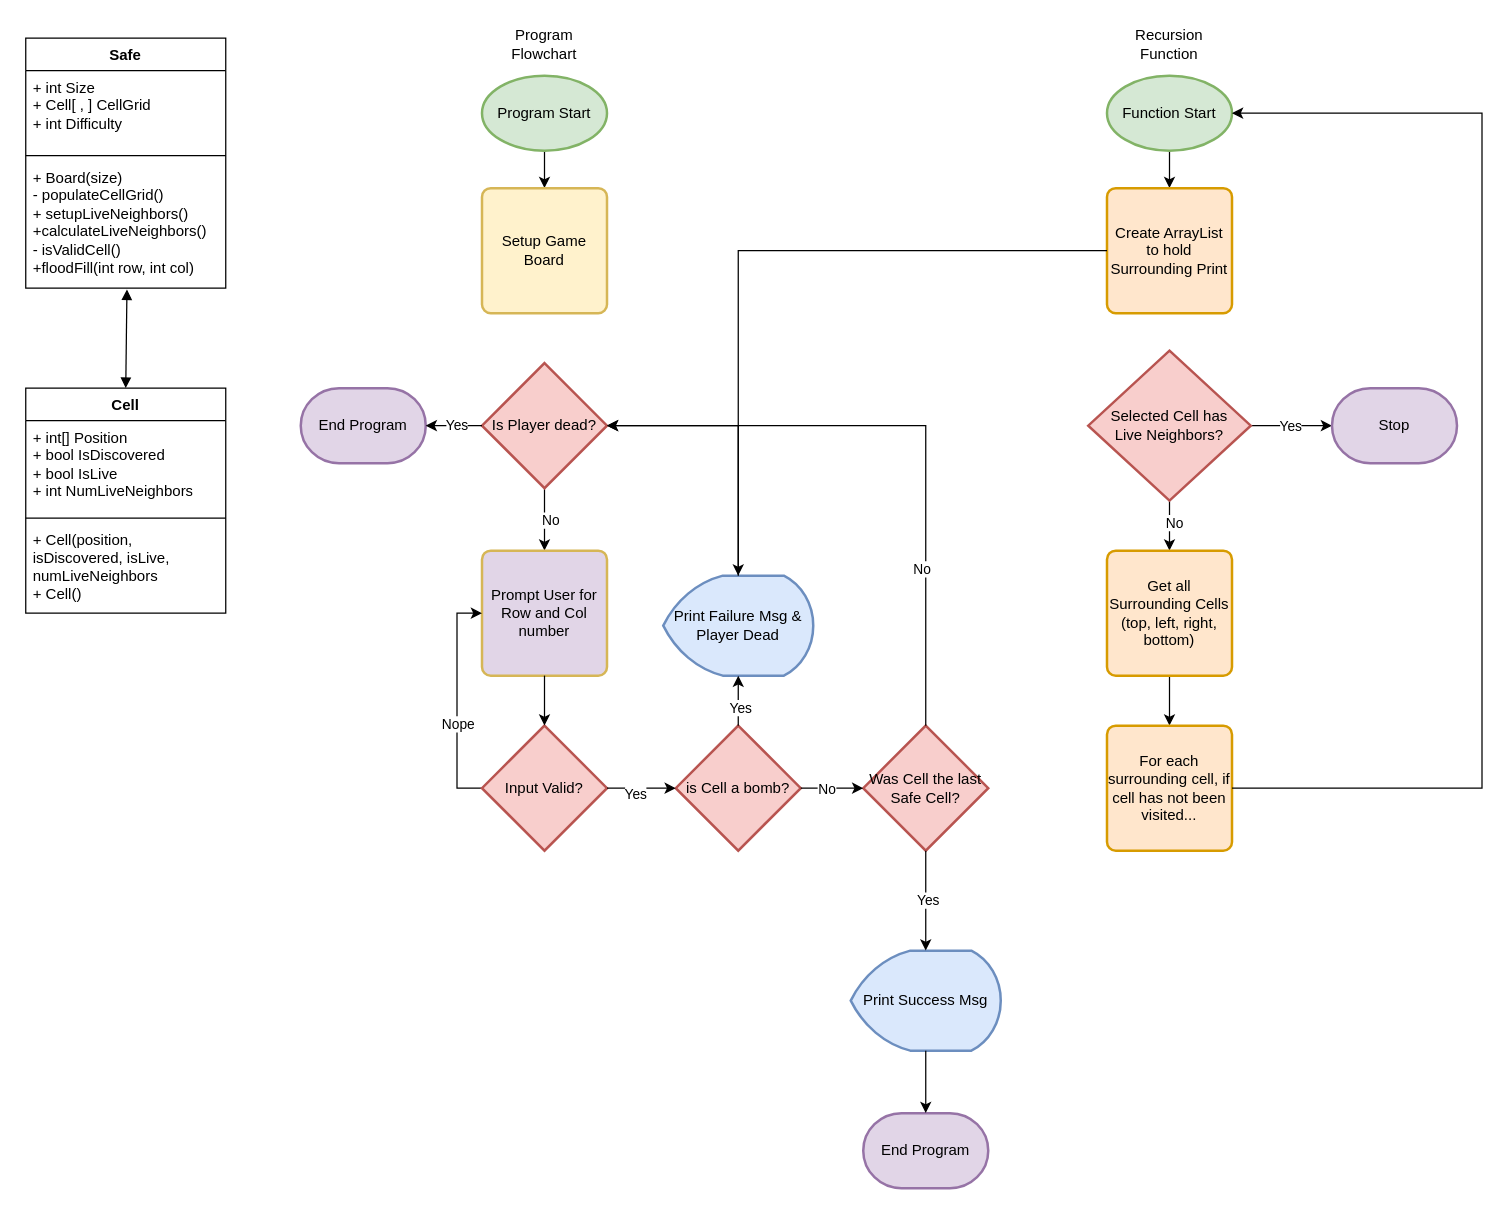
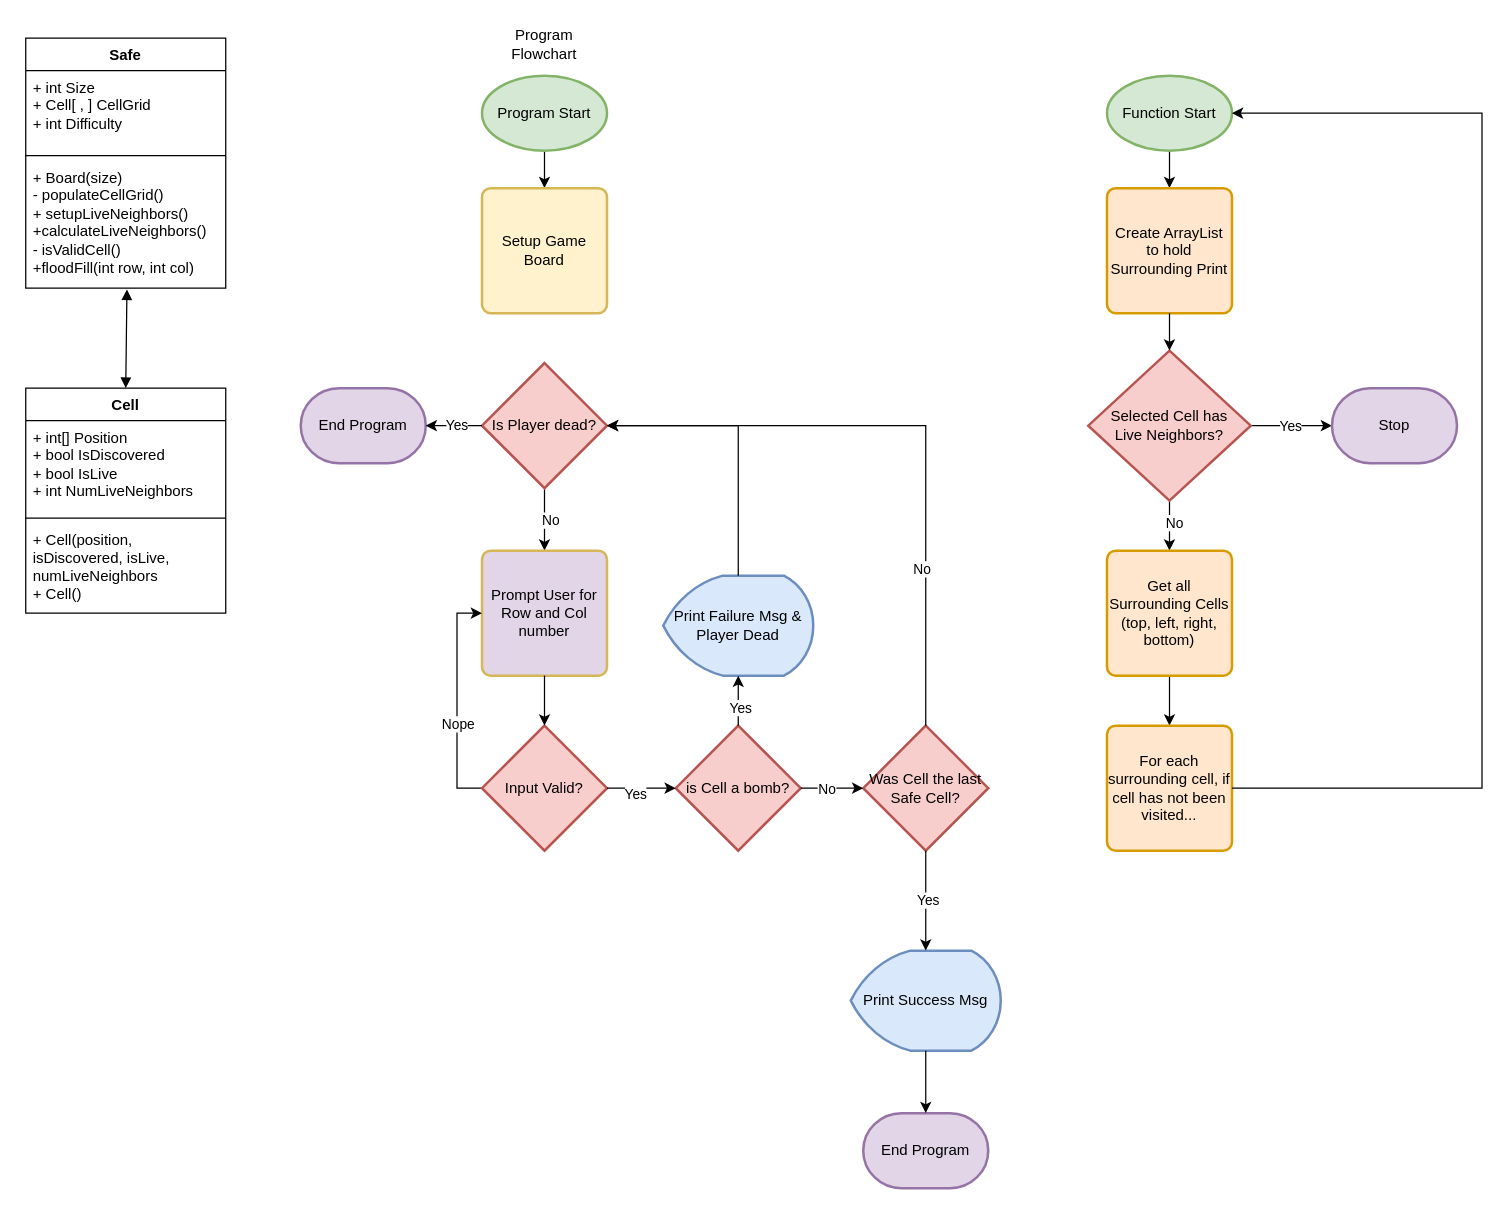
node "Recursion Function": removed
edge "Create ArrayList to hold Surrounding Print" -> "Print Failure Msg & Player Dead": now "Create ArrayList to hold Surrounding Print" -> "Selected Cell has Live Neighbors?"
